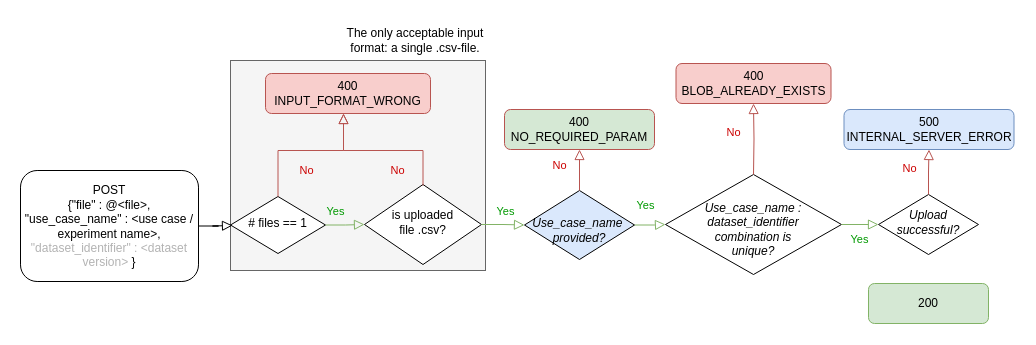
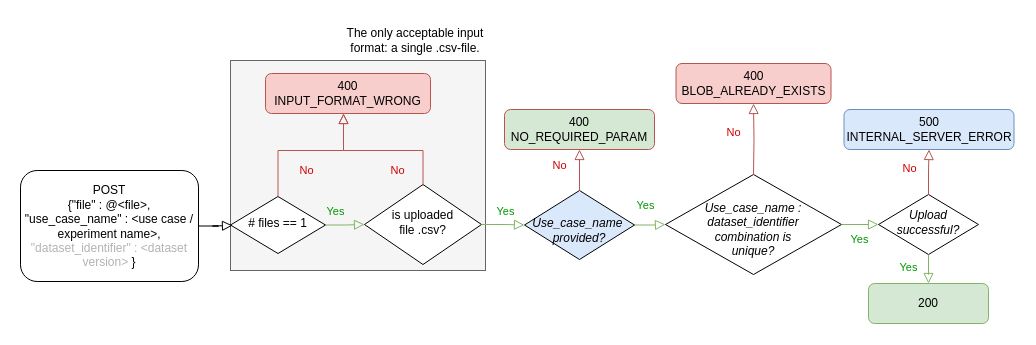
edge "Upload successful?" -> "200": added, label "Yes"
